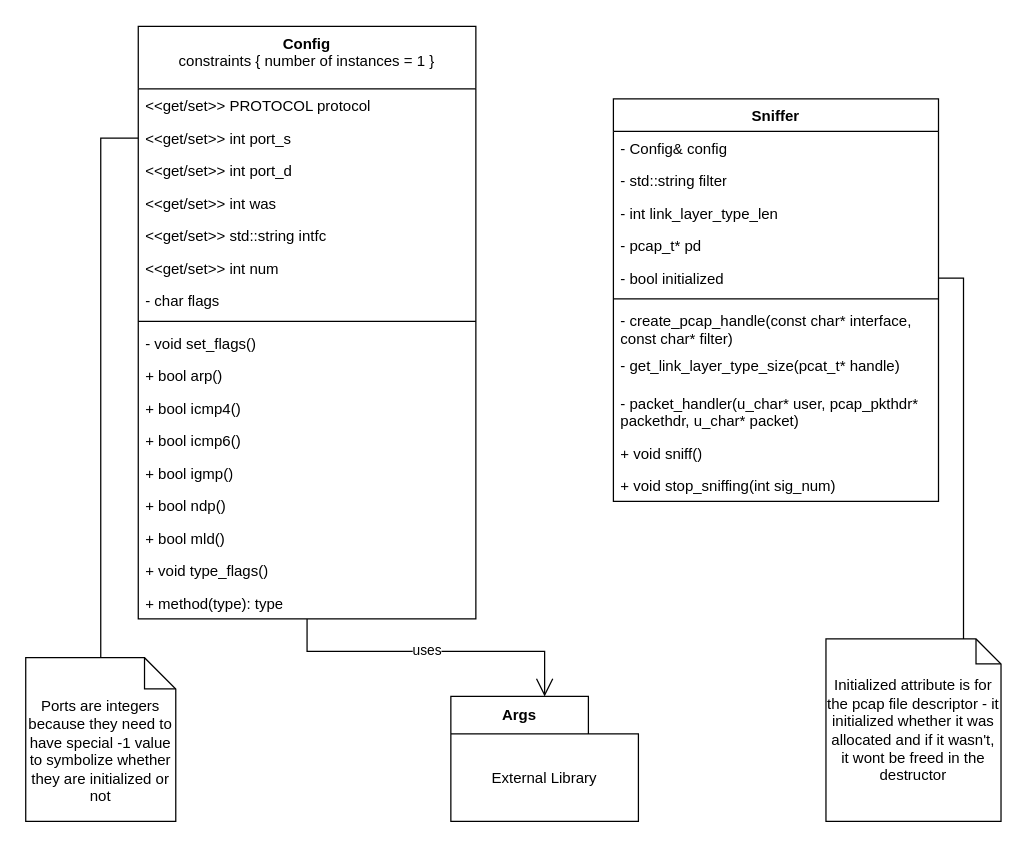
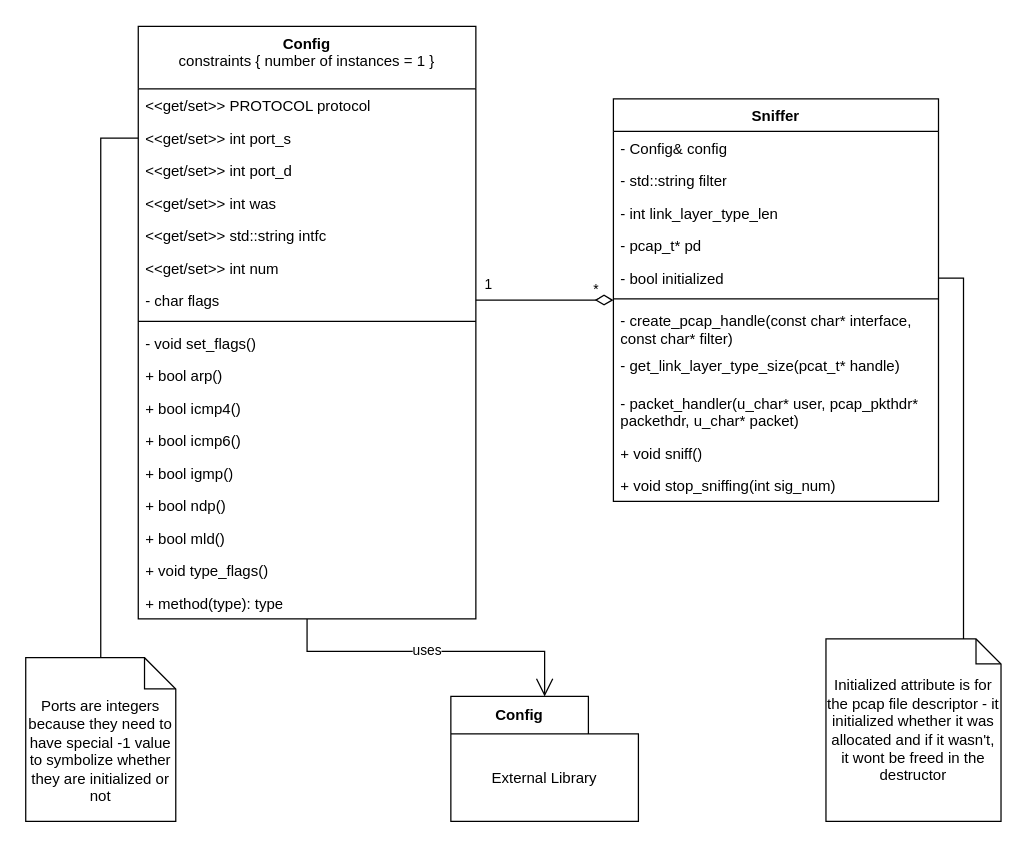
edge "- char flags" -> "Sniffer": added, labels "1", "*"
node "Args": label "Args" -> "Config"
